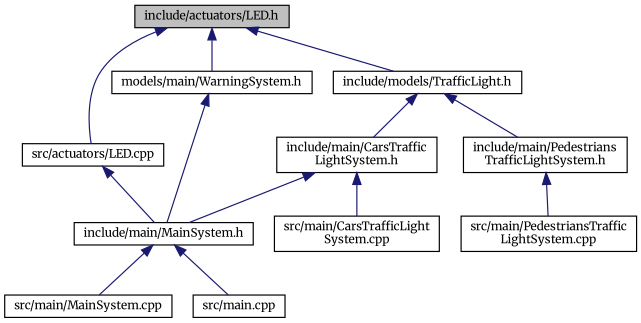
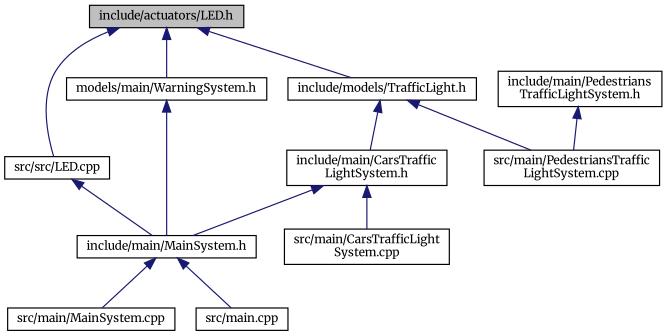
edge "include/main/Pedestrians TrafficLightSystem.h" -> "include/models/TrafficLight.h": now "src/main/PedestriansTraffic LightSystem.cpp" -> "include/models/TrafficLight.h"
node "src/actuators/LED.cpp": label "src/actuators/LED.cpp" -> "src/src/LED.cpp"
